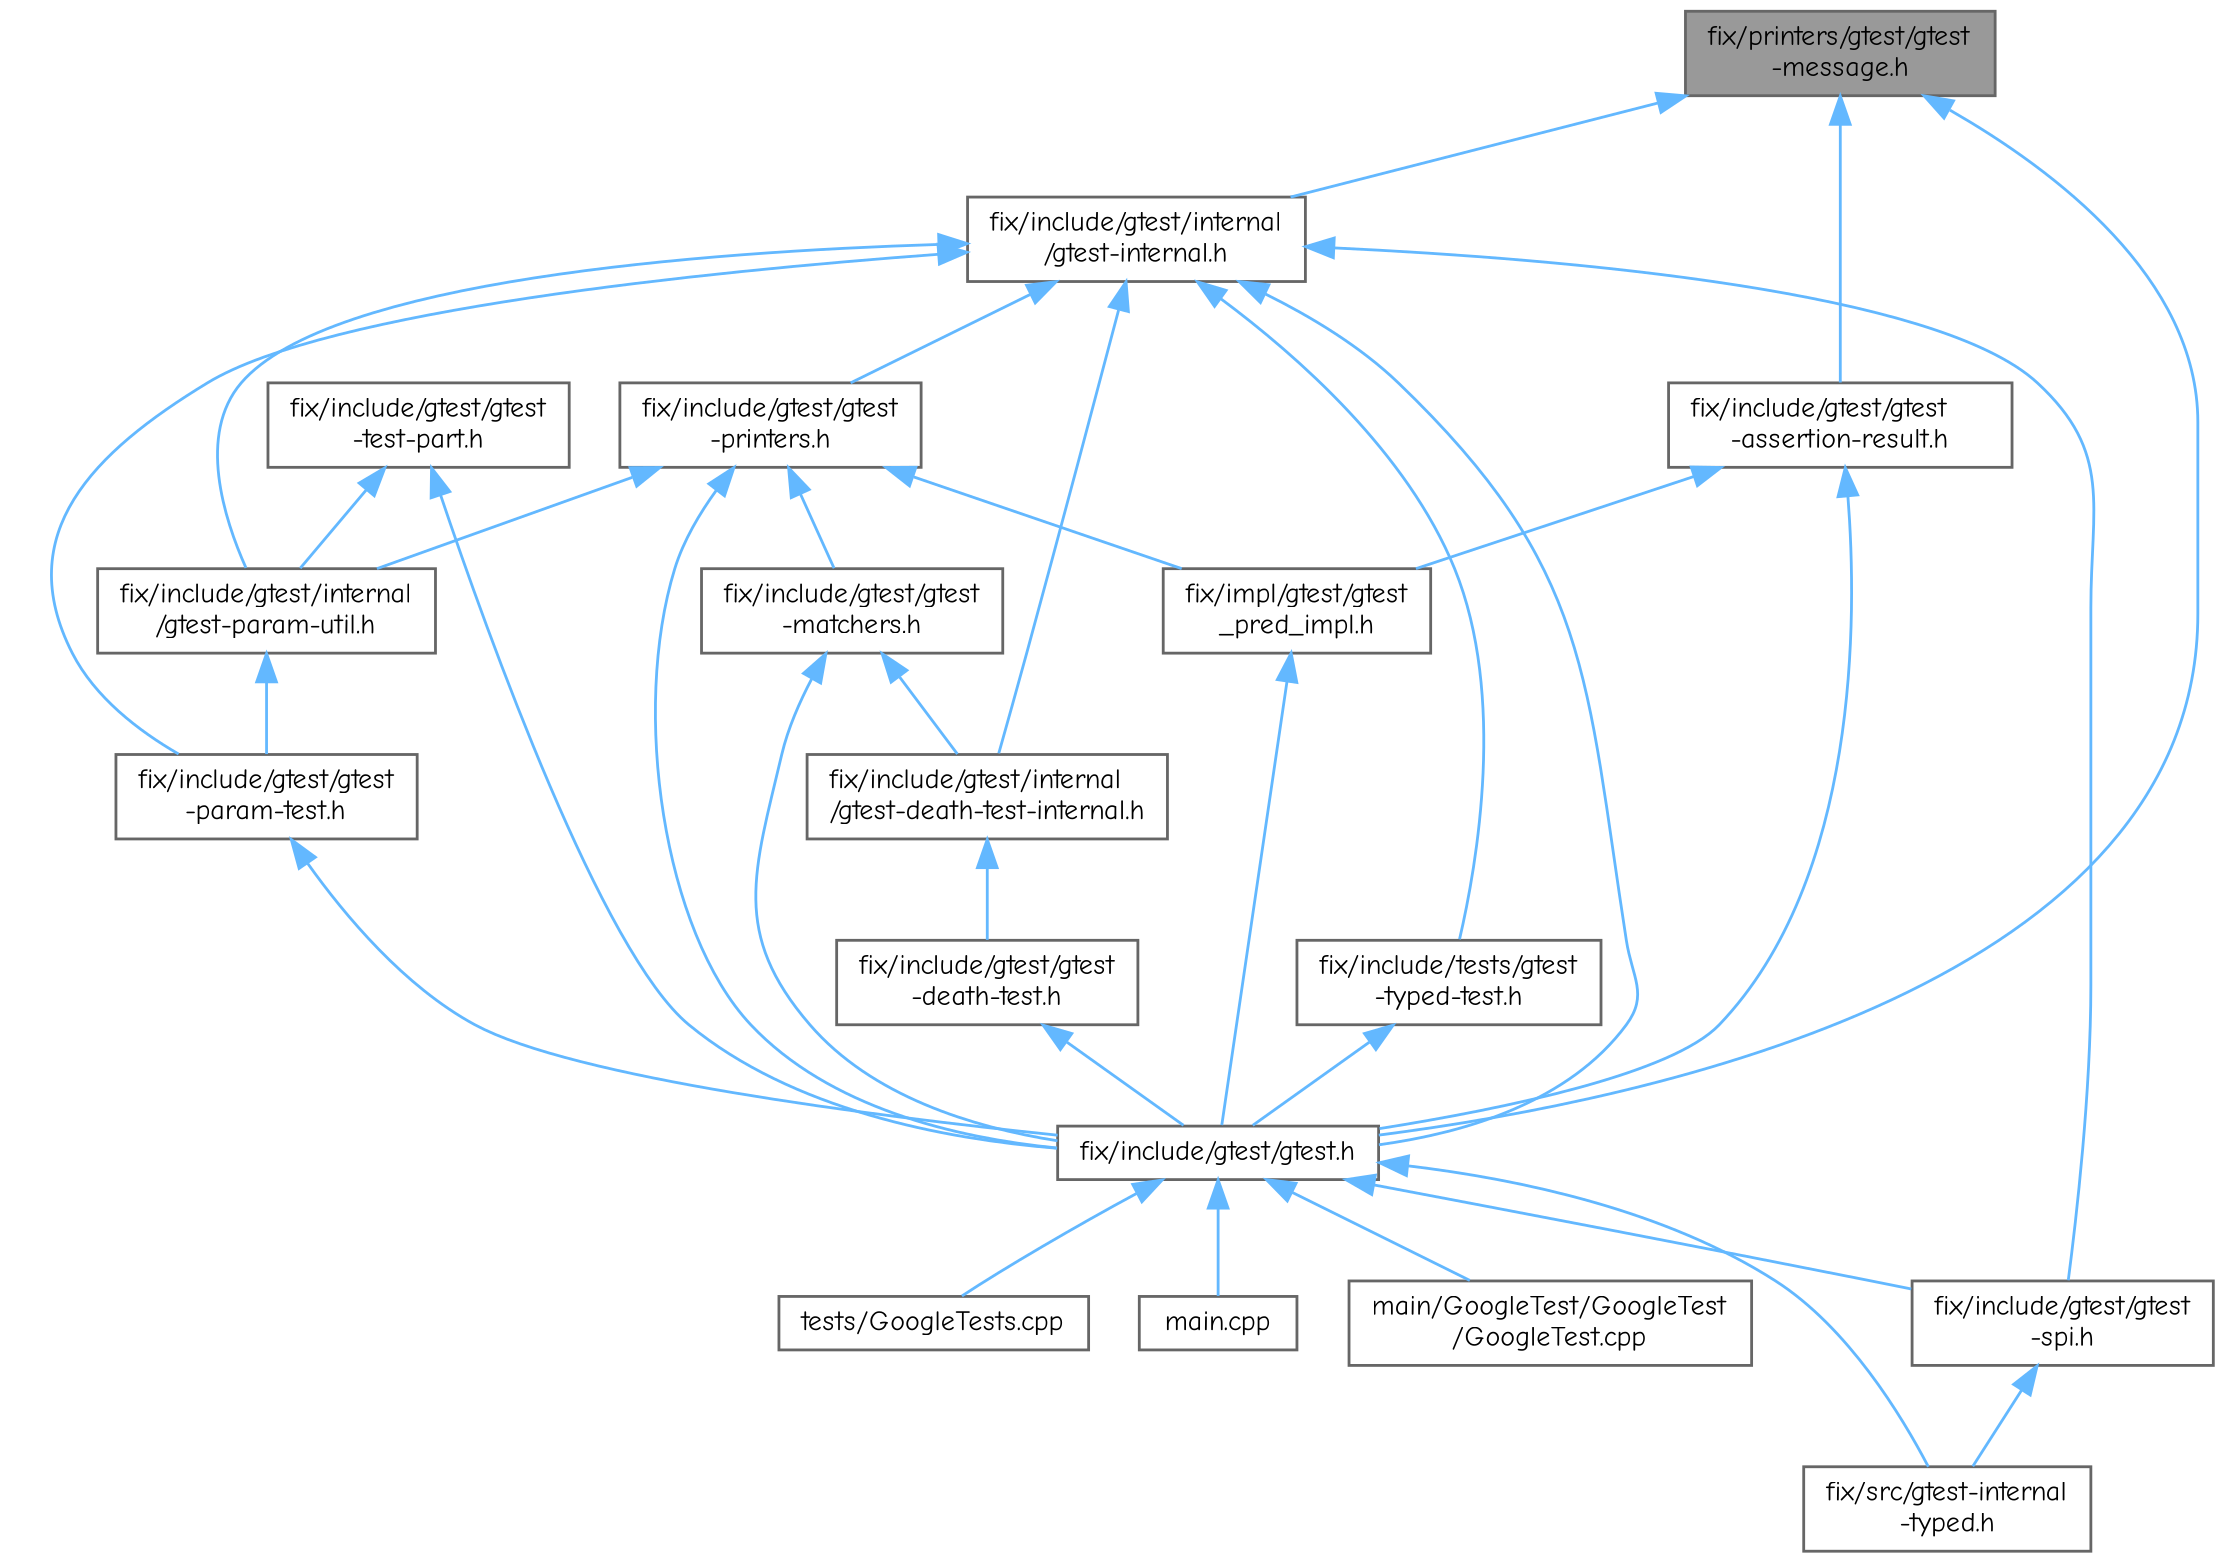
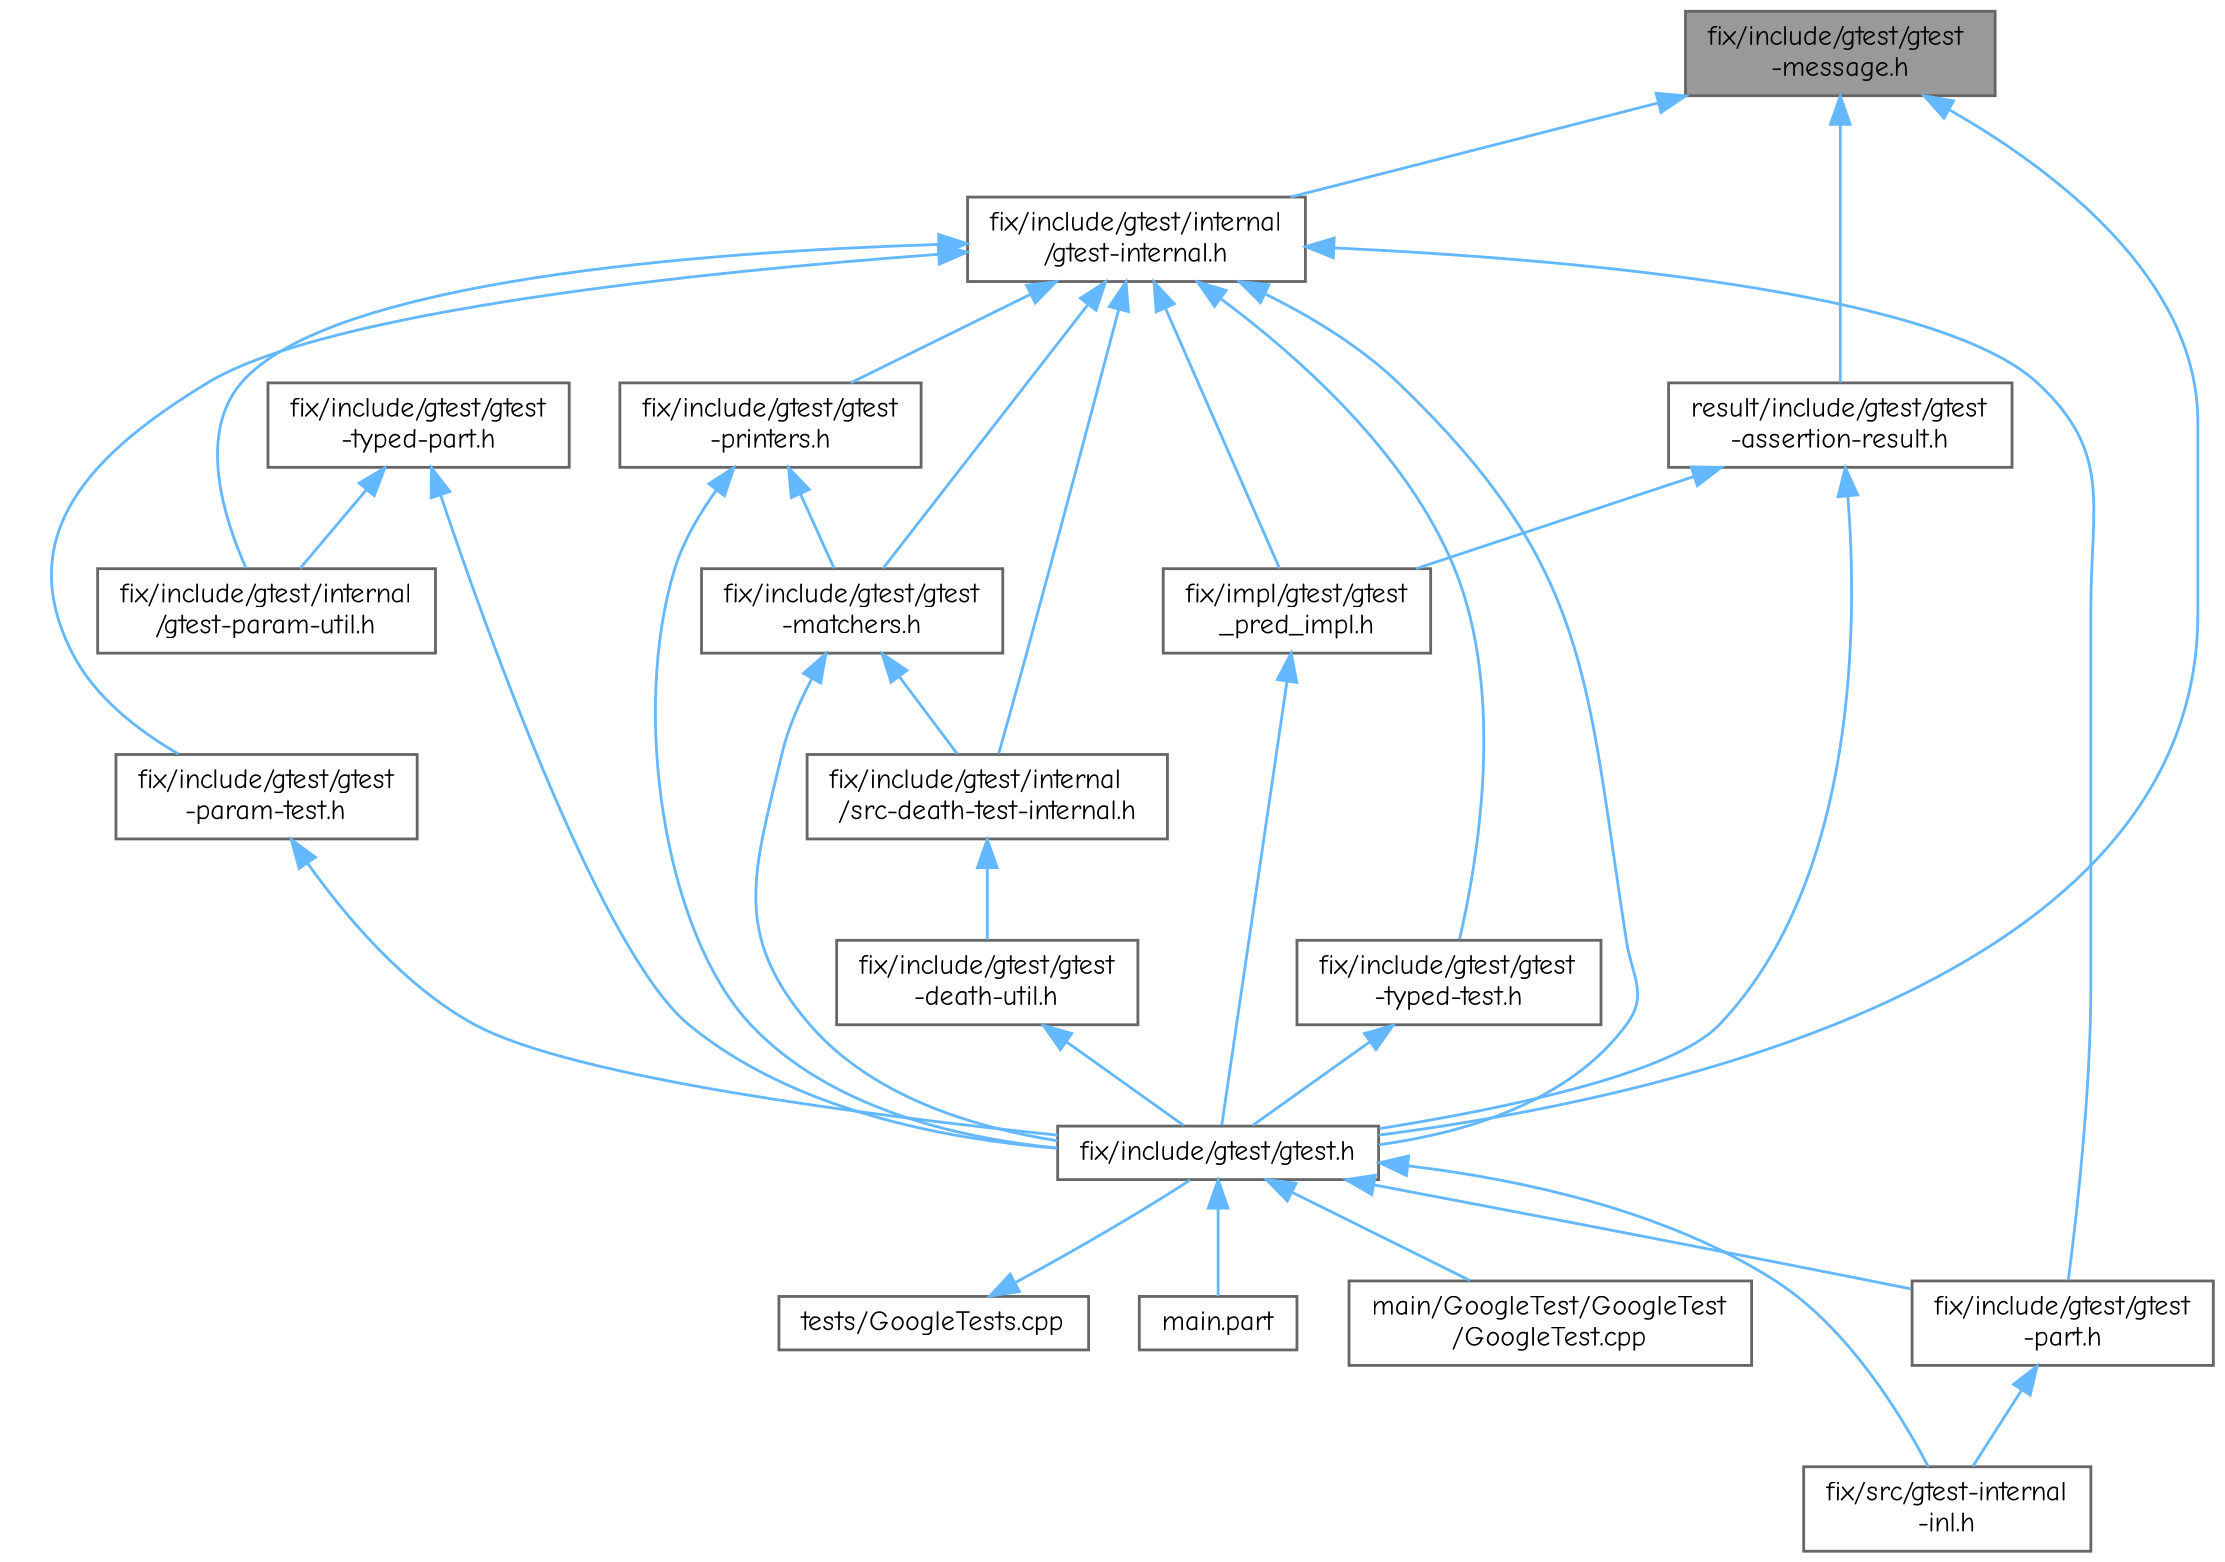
node "fix/printers/gtest/gtest -message.h": label "fix/printers/gtest/gtest -message.h" -> "fix/include/gtest/gtest -message.h"
node "fix/include/gtest/gtest -test-part.h": label "fix/include/gtest/gtest -test-part.h" -> "fix/include/gtest/gtest -typed-part.h"
node "fix/include/gtest/gtest -assertion-result.h": label "fix/include/gtest/gtest -assertion-result.h" -> "result/include/gtest/gtest -assertion-result.h"
edge "fix/include/gtest/gtest -matchers.h" -> "fix/include/gtest/internal /gtest-internal.h": added
edge "fix/impl/gtest/gtest _pred_impl.h" -> "fix/include/gtest/gtest -printers.h": now "fix/impl/gtest/gtest _pred_impl.h" -> "fix/include/gtest/internal /gtest-internal.h"
edge "fix/include/gtest/internal /gtest-param-util.h" -> "fix/include/gtest/gtest -printers.h": removed
edge "fix/include/gtest/gtest -param-test.h" -> "fix/include/gtest/internal /gtest-param-util.h": removed
node "fix/include/gtest/internal /gtest-death-test-internal.h": label "fix/include/gtest/internal /gtest-death-test-internal.h" -> "fix/include/gtest/internal /src-death-test-internal.h"
node "fix/include/gtest/gtest -death-test.h": label "fix/include/gtest/gtest -death-test.h" -> "fix/include/gtest/gtest -death-util.h"
node "fix/include/tests/gtest -typed-test.h": label "fix/include/tests/gtest -typed-test.h" -> "fix/include/gtest/gtest -typed-test.h"
edge "tests/GoogleTests.cpp" -> "fix/include/gtest/gtest.h": reversed
node "main.cpp": label "main.cpp" -> "main.part"
node "fix/include/gtest/gtest -spi.h": label "fix/include/gtest/gtest -spi.h" -> "fix/include/gtest/gtest -part.h"
node "fix/src/gtest-internal -typed.h": label "fix/src/gtest-internal -typed.h" -> "fix/src/gtest-internal -inl.h"
